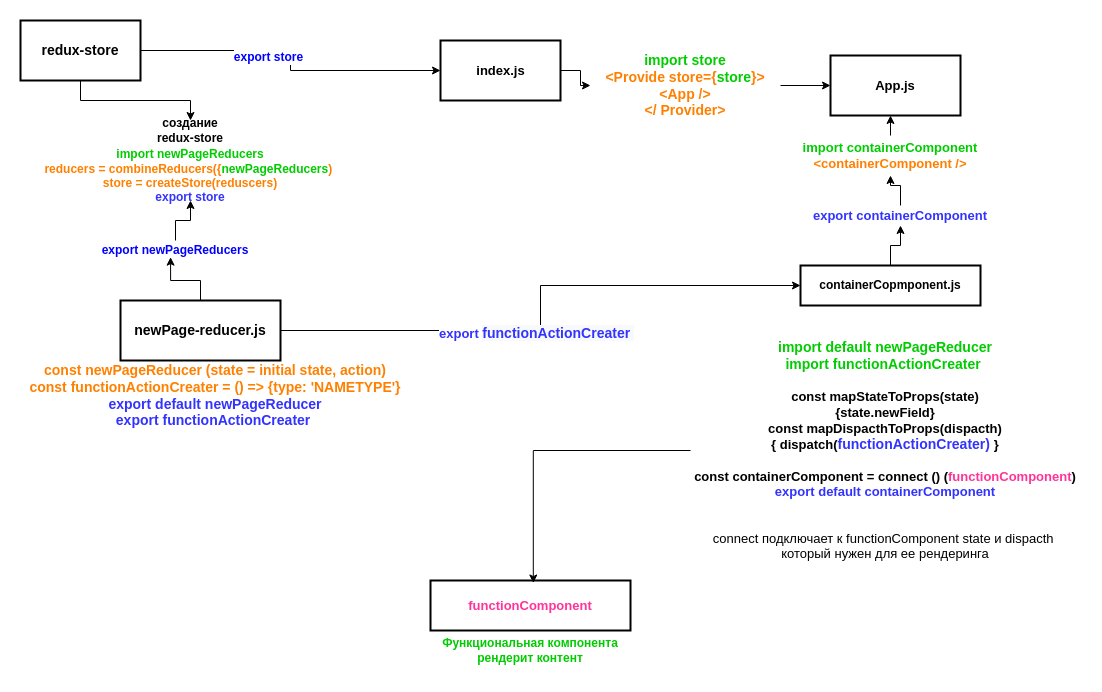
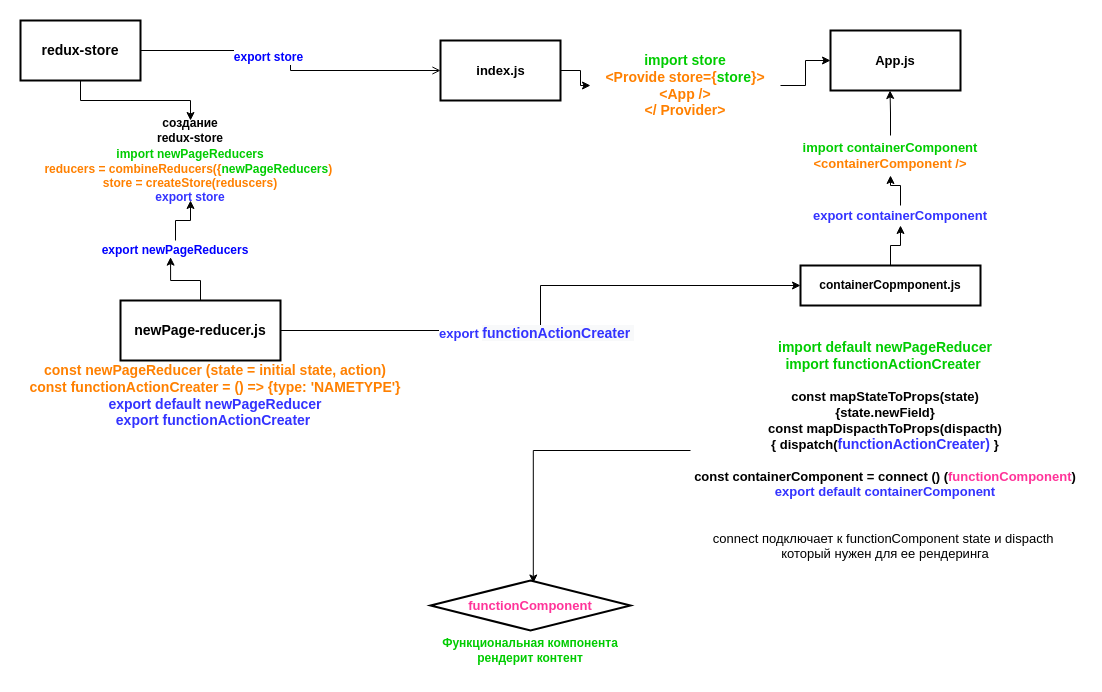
edge "redux-store" -> "index.js": arrowhead classic -> open
node "App.js": moved (896, 86) -> (896, 61)
node "functionComponent": shape rectangle -> diamond
